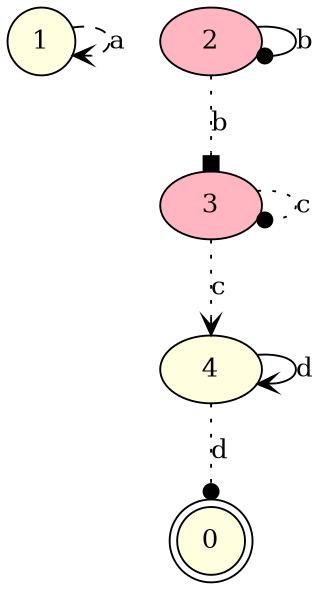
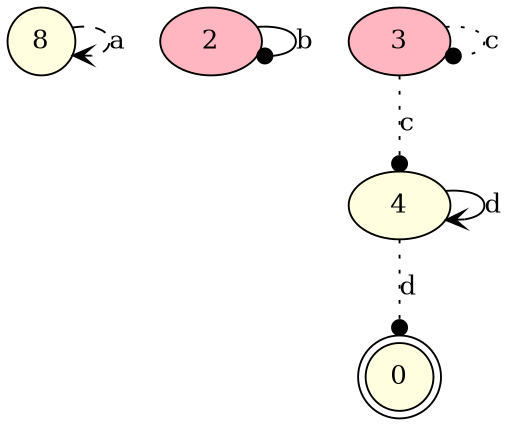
node "1": label "1" -> "8"
edge "2" -> "3": removed, label "b"
edge "3" -> "4": arrowhead vee -> dot
